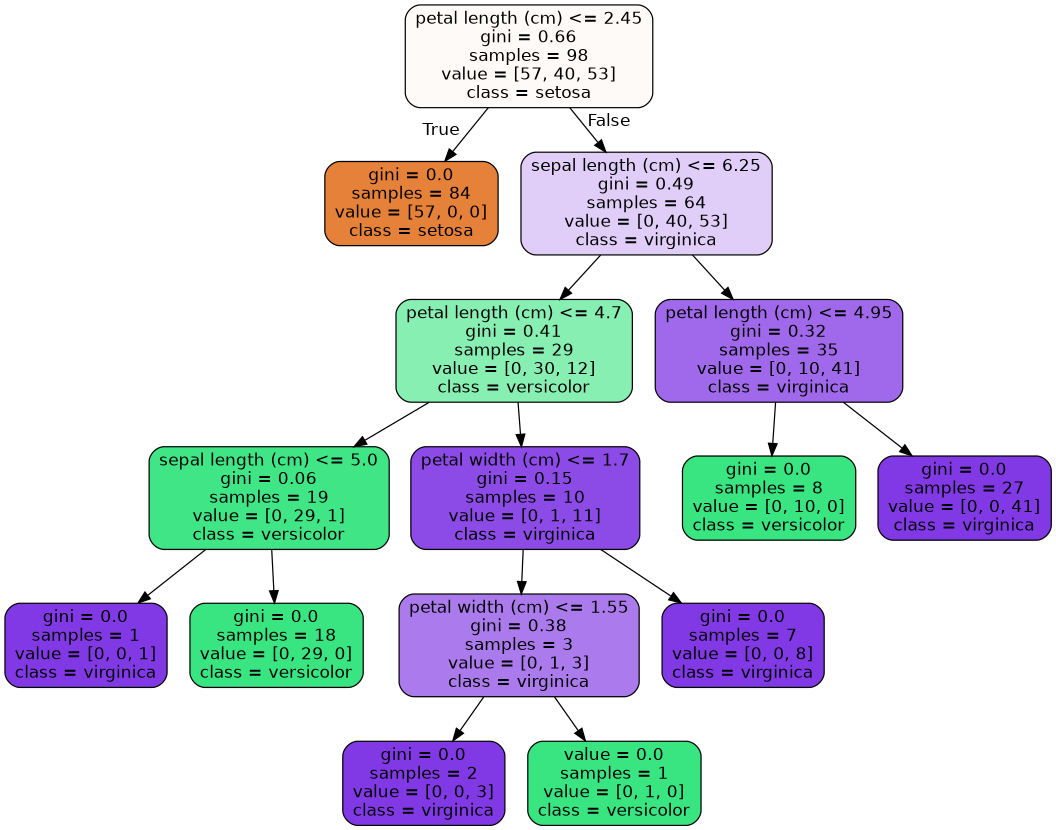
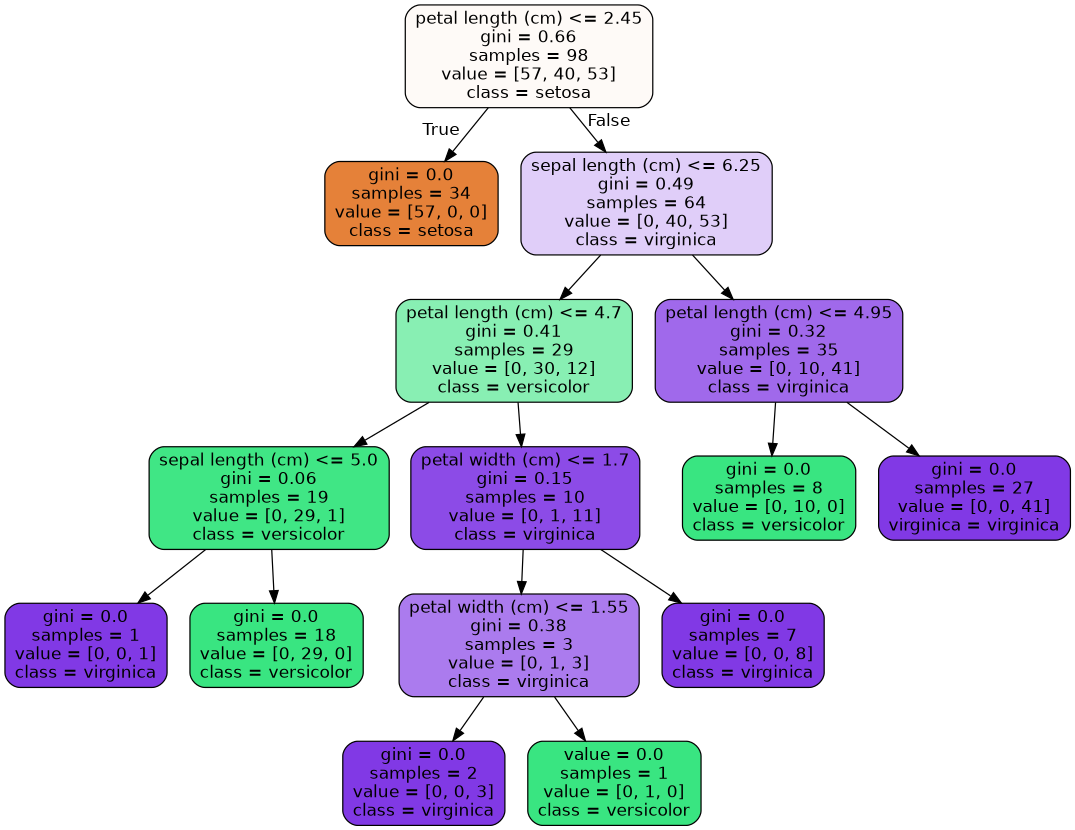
node "gini = 0.0 samples = 84 value = [57, 0, 0] class = setosa": label "gini = 0.0 samples = 84 value = [57, 0, 0] class = setosa" -> "gini = 0.0 samples = 34 value = [57, 0, 0] class = setosa"
node "gini = 0.0 samples = 27 value = [0, 0, 41] class = virginica": label "gini = 0.0 samples = 27 value = [0, 0, 41] class = virginica" -> "gini = 0.0 samples = 27 value = [0, 0, 41] virginica = virginica"
